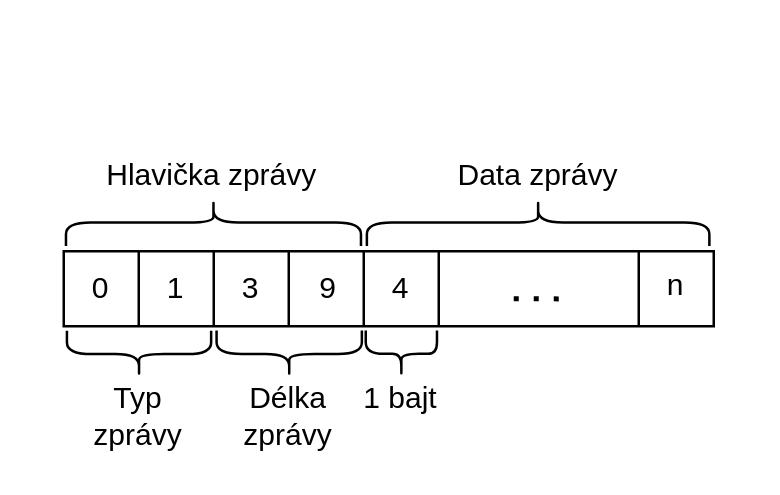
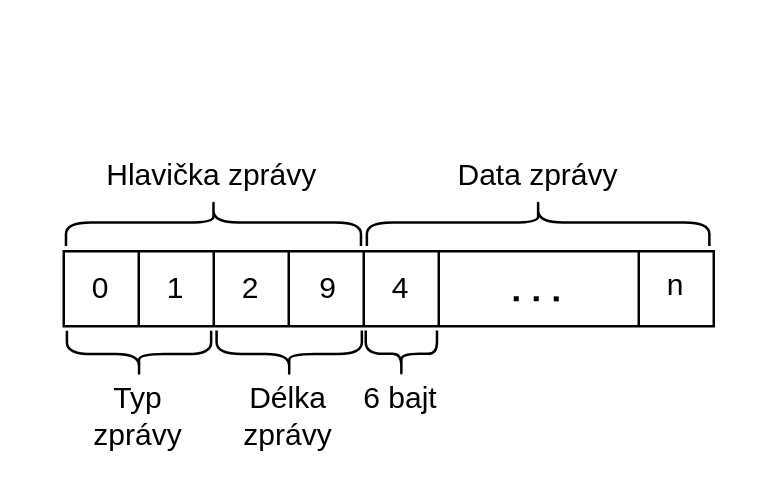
node "3": label "3" -> "2"
node "1 bajt": label "1 bajt" -> "6 bajt"
